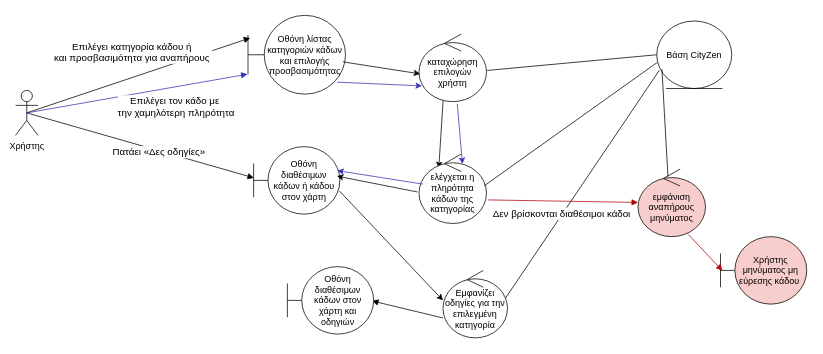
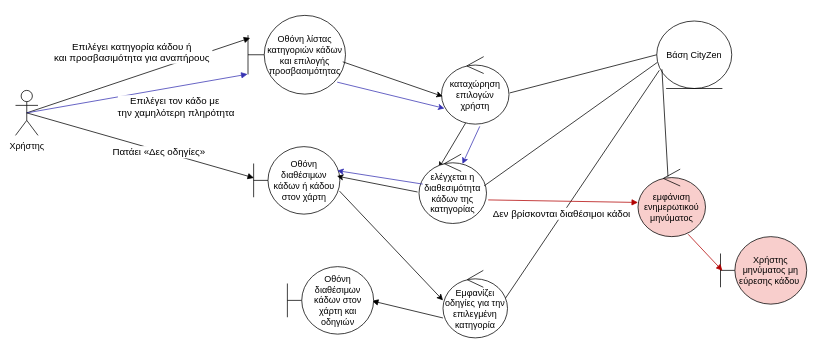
node "καταχώρηση επιλογών χρήστη": moved (453, 68) -> (475, 90)
node "ελέγχεται η πληρότητα κάδων της κατηγορίας": label "ελέγχεται η πληρότητα κάδων της κατηγορίας" -> "ελέγχεται η διαθεσιμότητα κάδων της κατηγορίας"
node "εμφάνιση αναπήρους μηνύματος": label "εμφάνιση αναπήρους μηνύματος" -> "εμφάνιση ενημερωτικού μηνύματος"
